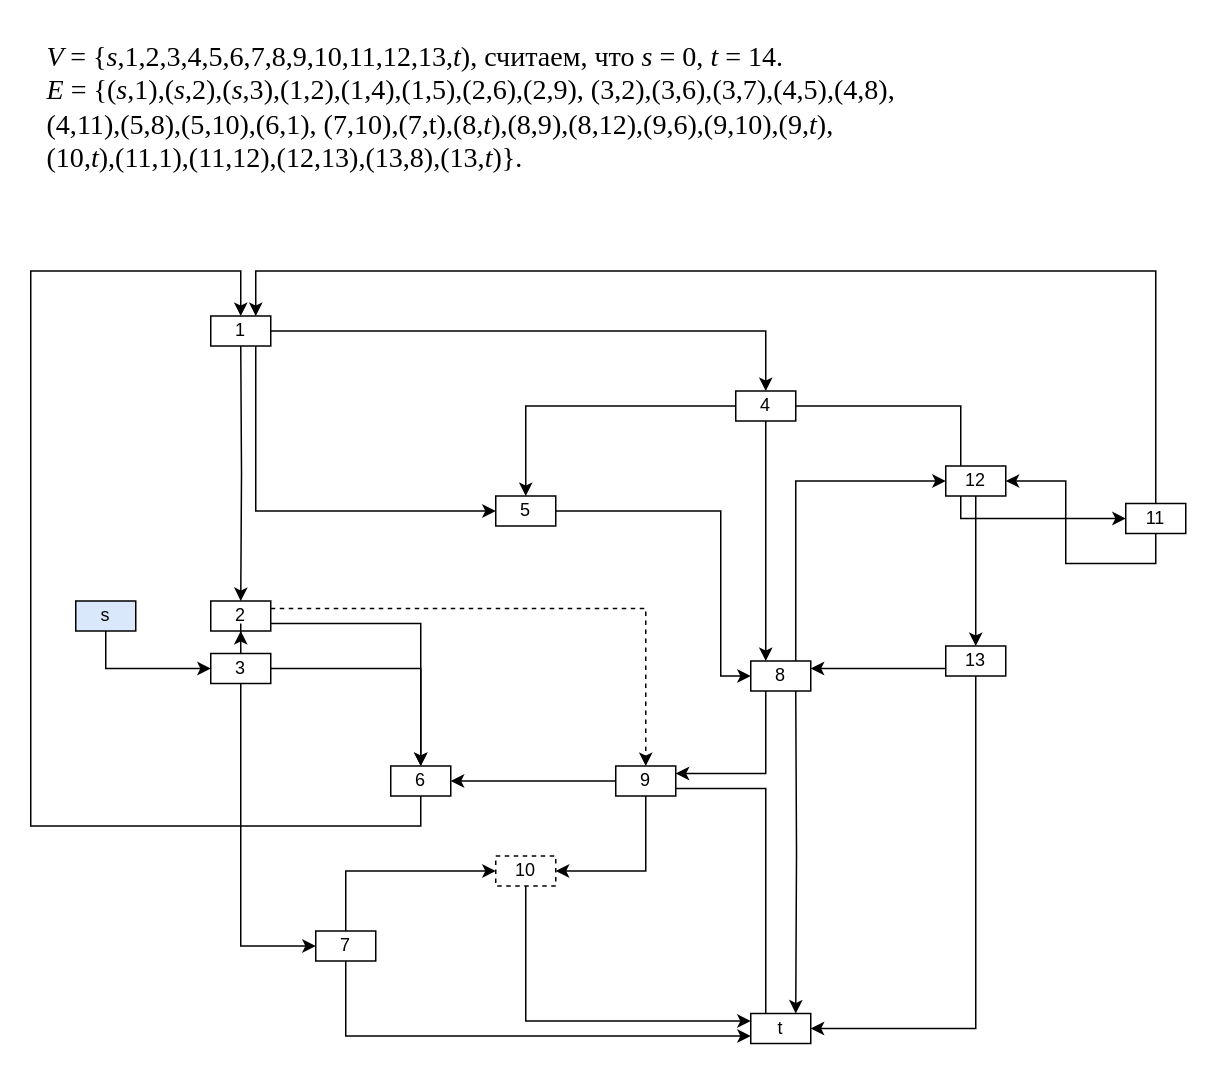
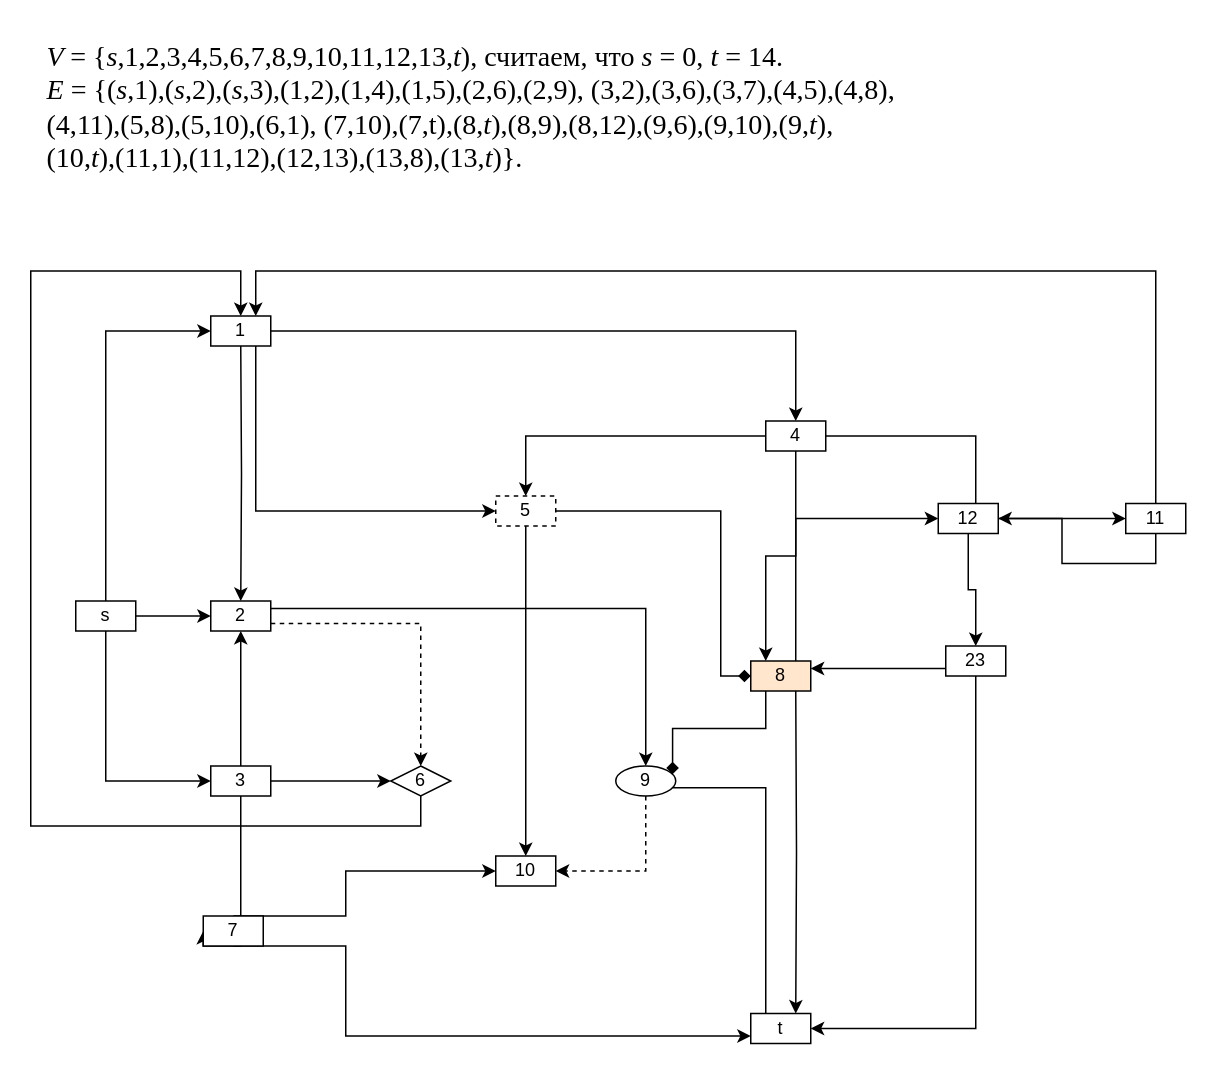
node "4": moved (766, 406) -> (796, 436)
edge "s" -> "1": added
node "12": moved (976, 481) -> (968, 518)
node "5": style solid -> dashed
edge "2" -> "9": style dashed -> solid
node "s": fillcolor #dae8fc -> #ffffff
edge "s" -> "2": added
edge "2" -> "6": style solid -> dashed
node "13": label "13" -> "23"
node "3": moved (241, 668) -> (241, 781)
edge "5" -> "8": arrowhead classic -> diamond
node "8": fillcolor #ffffff -> #ffe6cc
edge "5" -> "10": added
edge "8" -> "9": arrowhead classic -> diamond
node "6": shape rectangle -> diamond
edge "9" -> "6": removed
node "9": shape rectangle -> ellipse
node "10": style dashed -> solid
edge "9" -> "10": style solid -> dashed
node "7": moved (346, 946) -> (233, 931)
edge "10" -> "t": removed
